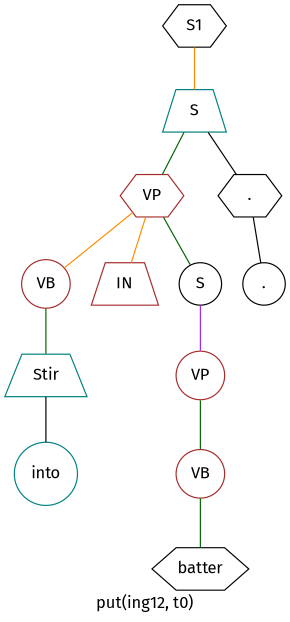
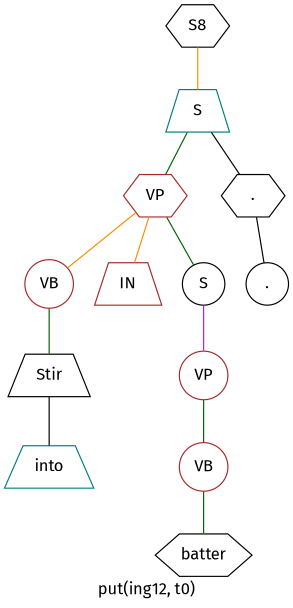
node "S1": label "S1" -> "S8"
node "Stir": color teal -> black
node "into": shape circle -> trapezium
